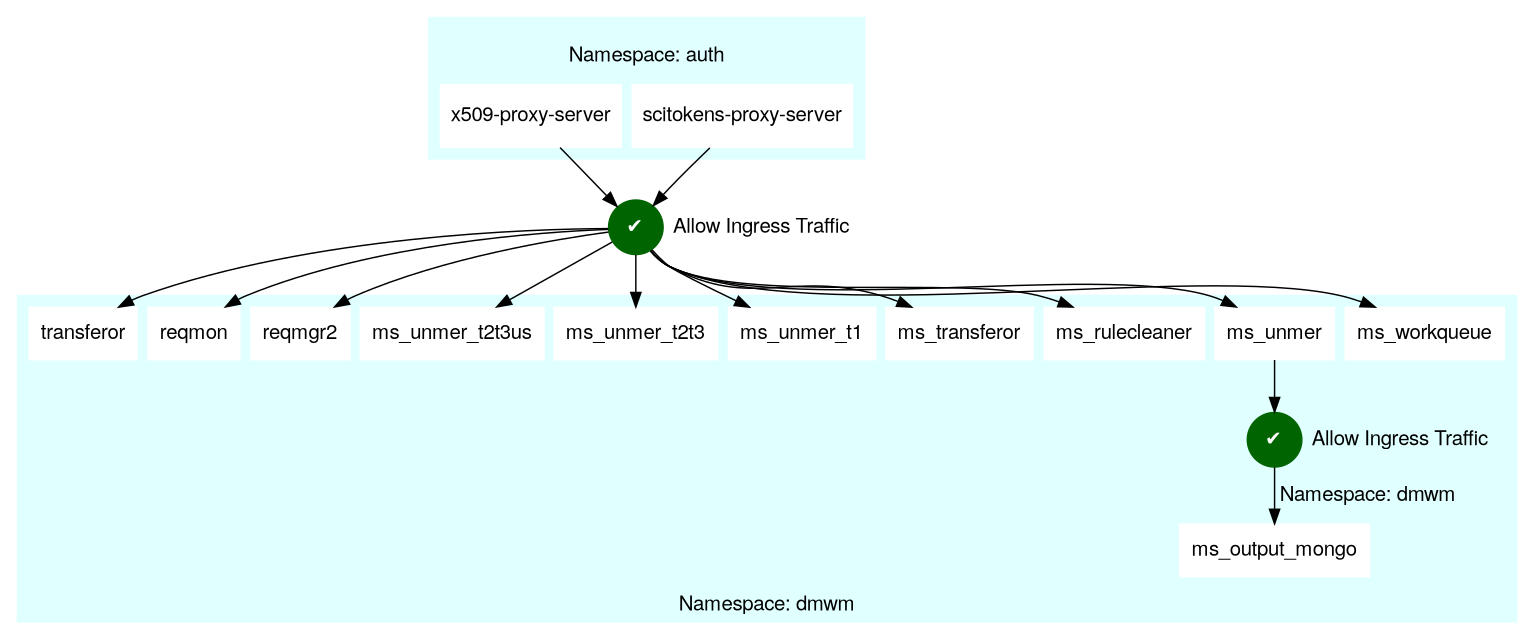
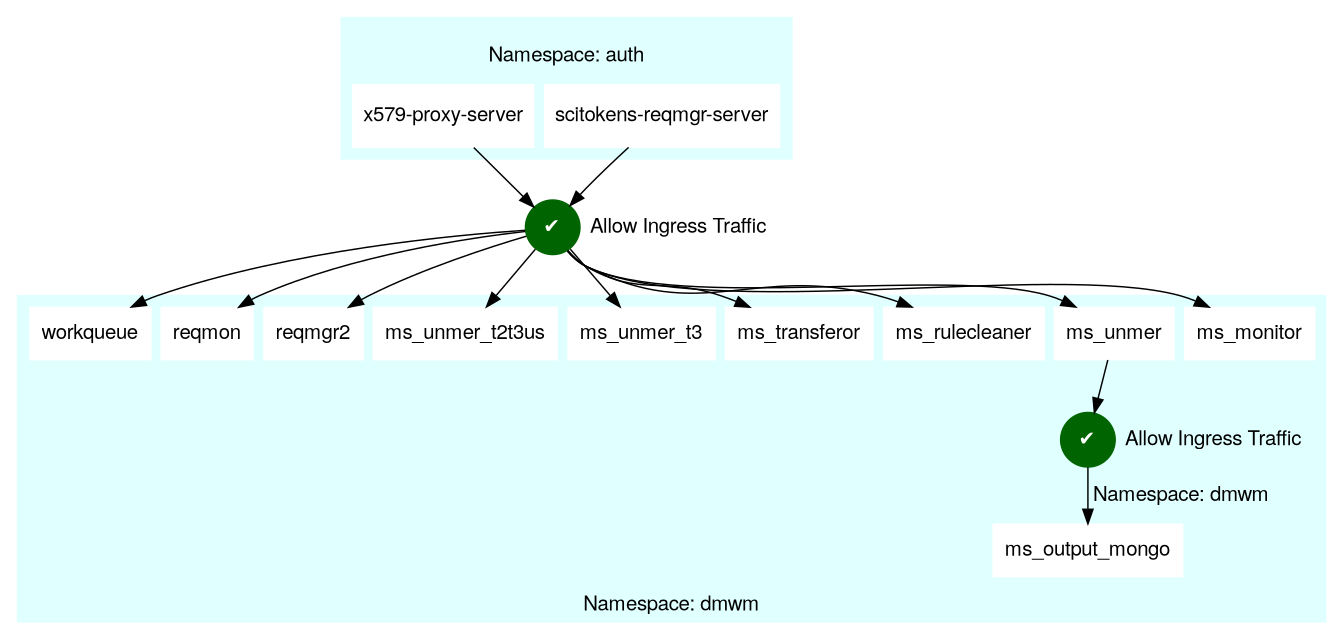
node "x509-proxy-server": label "x509-proxy-server" -> "x579-proxy-server"
node "scitokens-proxy-server": label "scitokens-proxy-server" -> "scitokens-reqmgr-server"
node "transferor": label "transferor" -> "workqueue"
node "ms_unmer_t2t3": removed
node "ms_unmer_t1": label "ms_unmer_t1" -> "ms_unmer_t3"
node "ms_workqueue": label "ms_workqueue" -> "ms_monitor"
